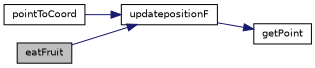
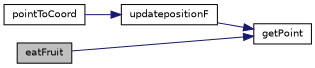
edge "eatFruit" -> "updatepositionF": now "eatFruit" -> "getPoint"
